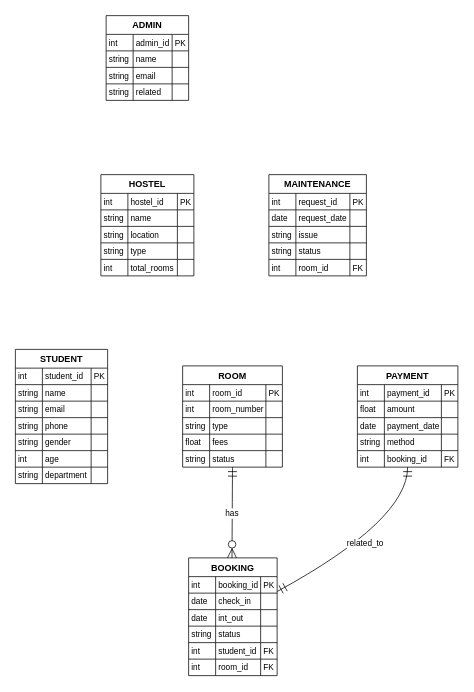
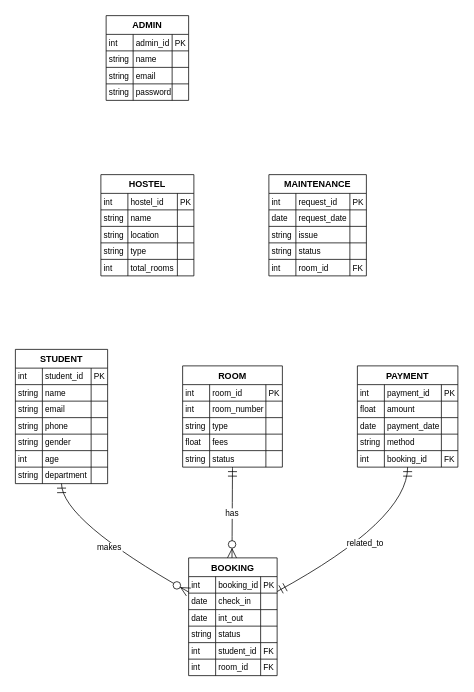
node "related": label "related" -> "password"
edge "STUDENT" -- "BOOKING": added, label "makes"
